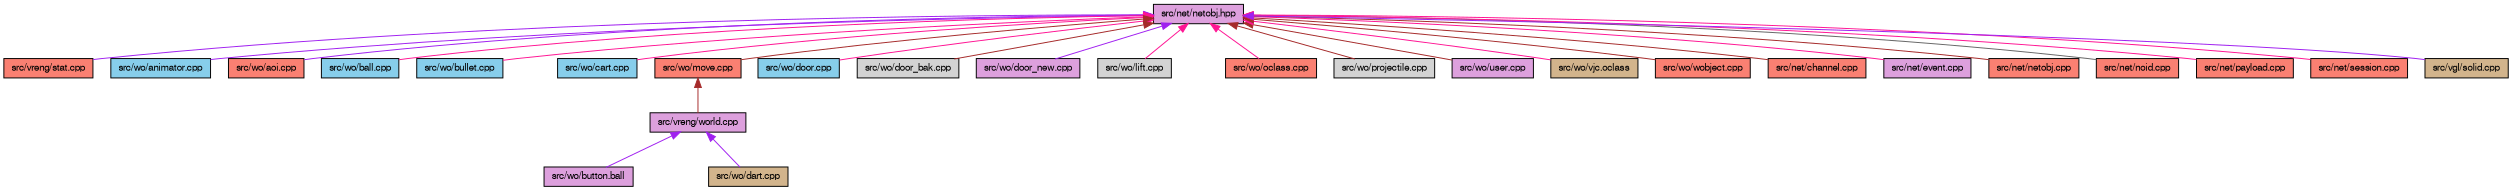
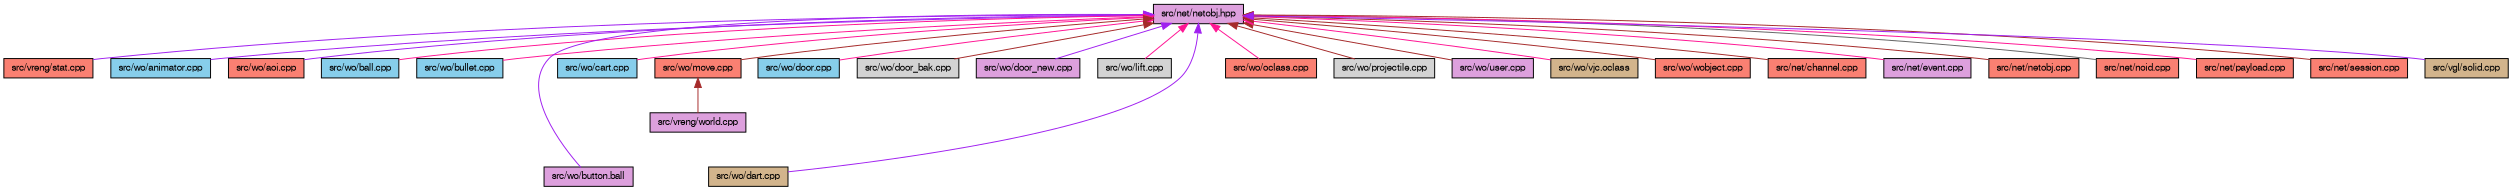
edge "src/net/session.cpp" -> "src/net/netobj.hpp": color deeppink -> brown
edge "src/wo/button.ball" -> "src/vreng/world.cpp": now "src/wo/button.ball" -> "src/net/netobj.hpp"
edge "src/wo/dart.cpp" -> "src/vreng/world.cpp": now "src/wo/dart.cpp" -> "src/net/netobj.hpp"
